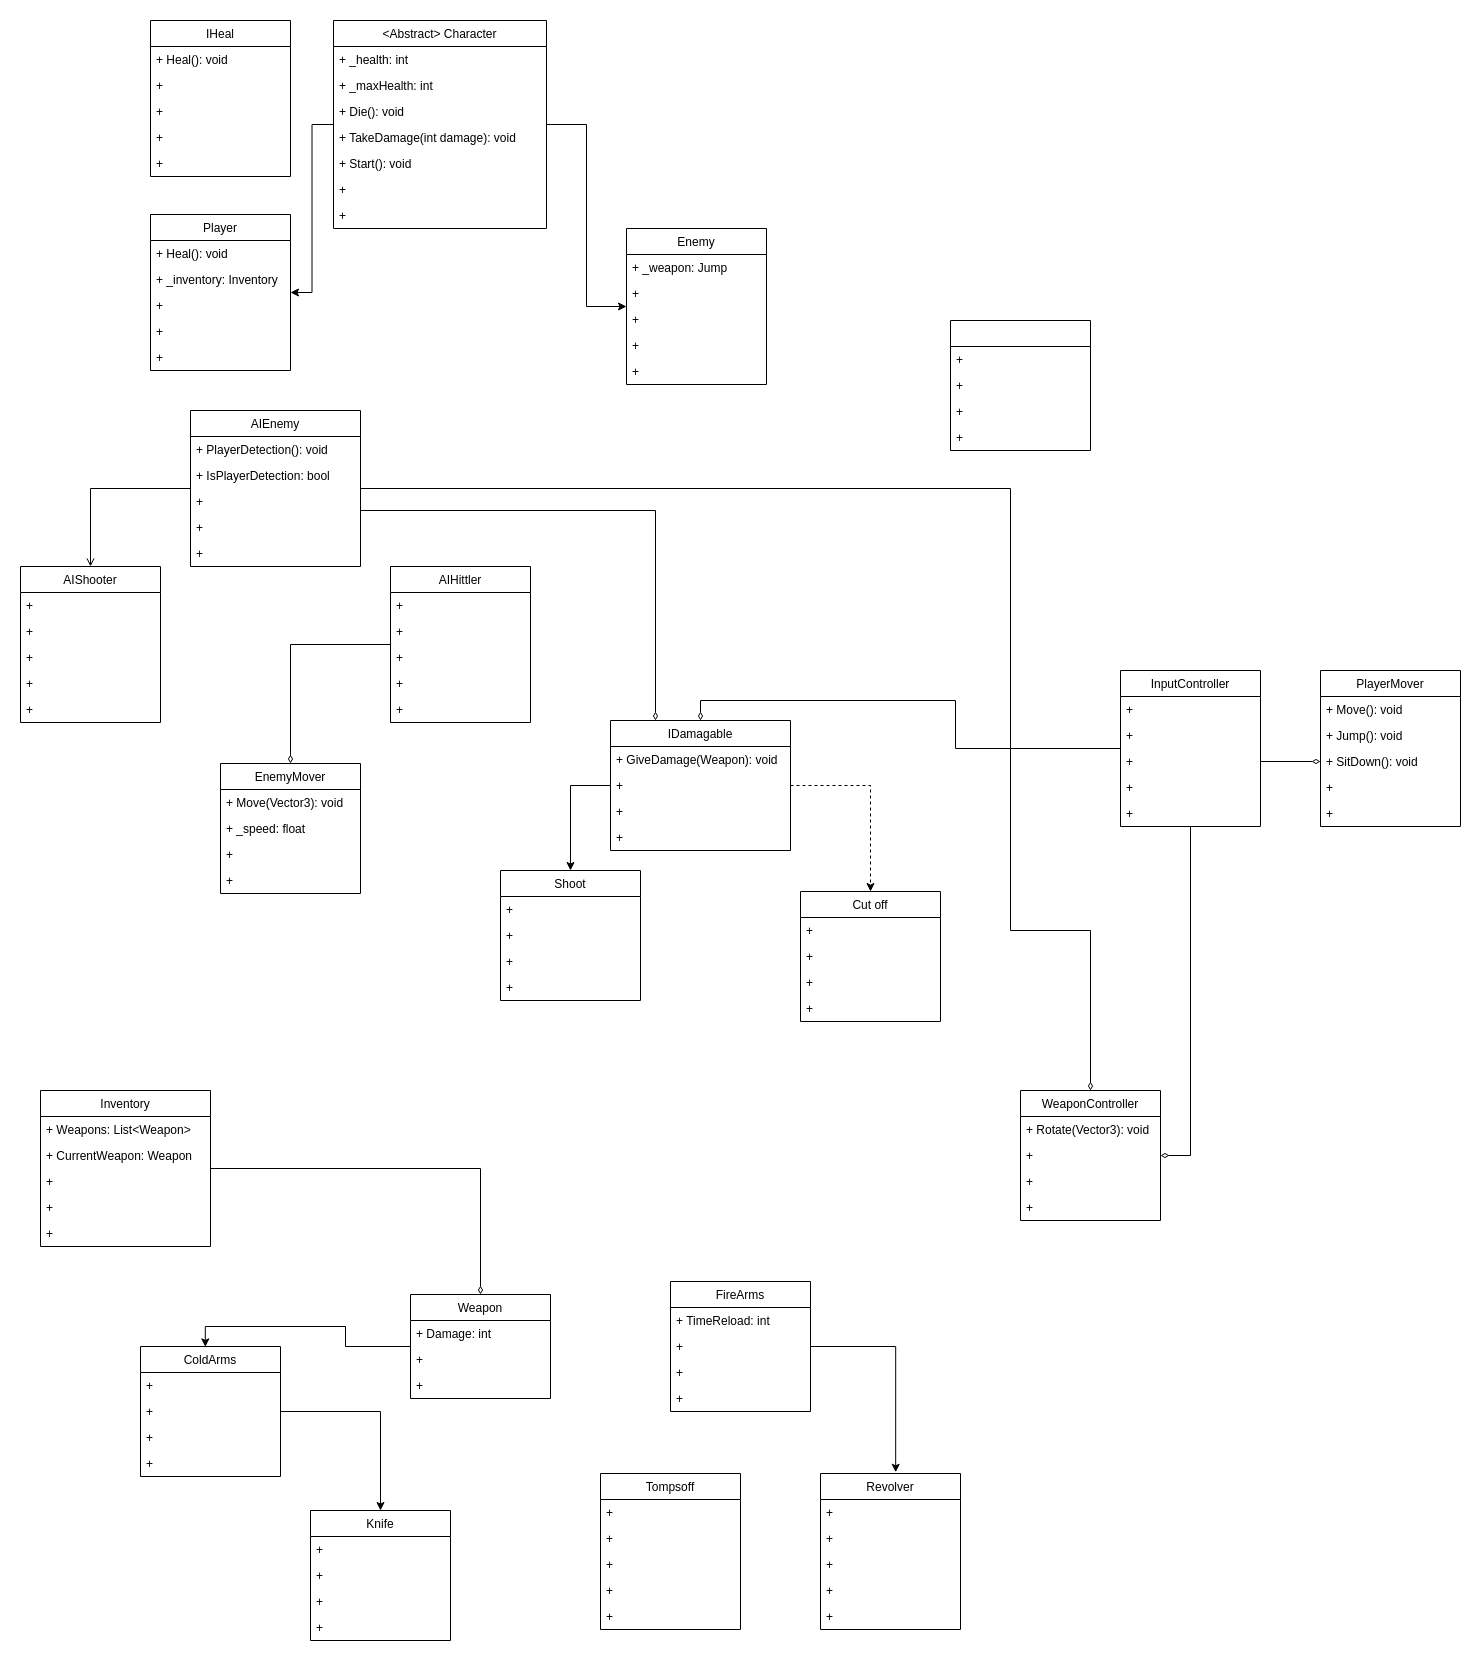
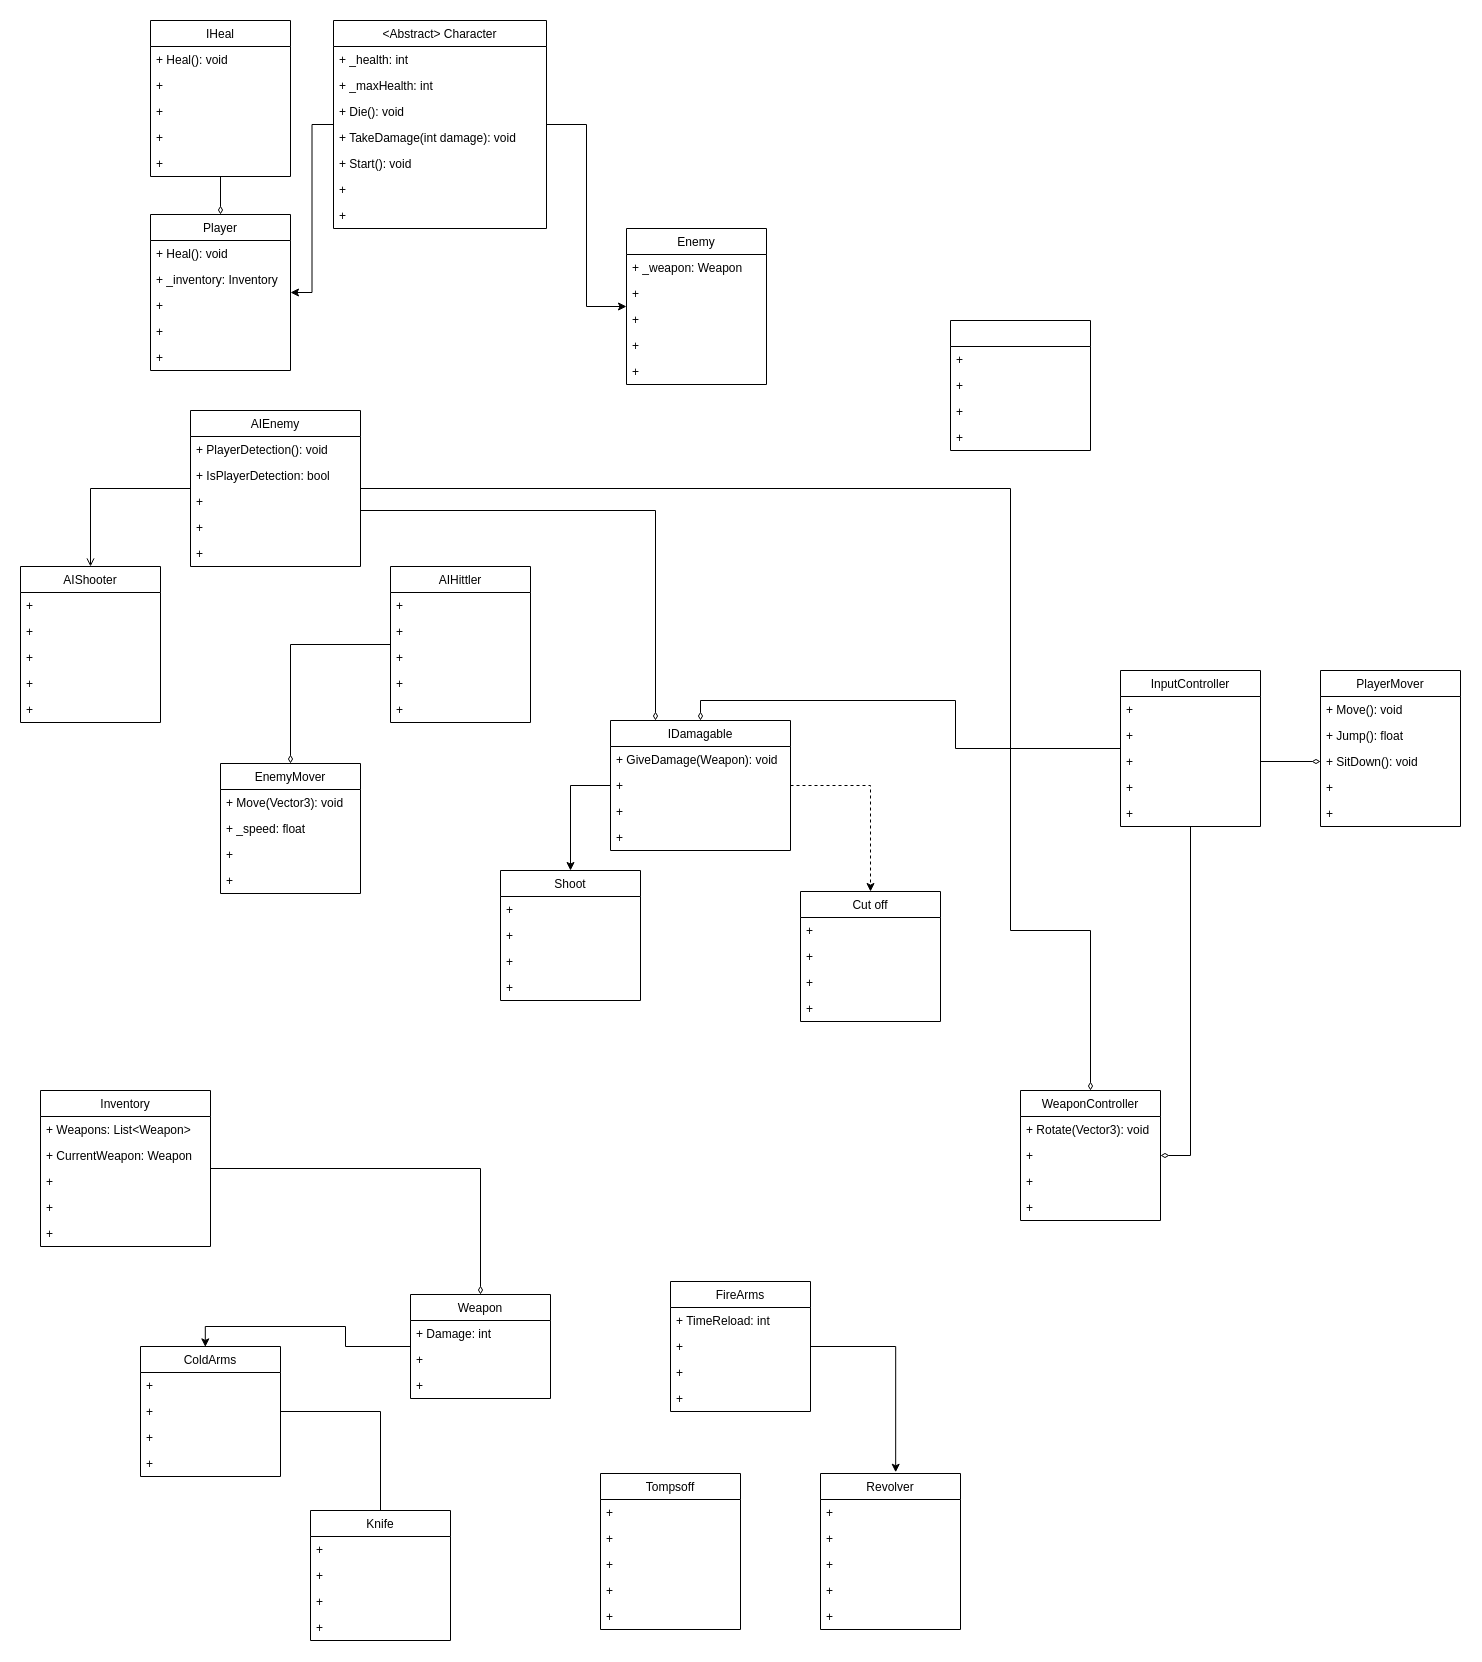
edge "IHeal" -> "Player": added
node "+ _weapon: Jump": label "+ _weapon: Jump" -> "+ _weapon: Weapon"
node "+ Jump(): void": label "+ Jump(): void" -> "+ Jump(): float"
edge "ColdArms" -> "Knife": arrowhead classic -> none
